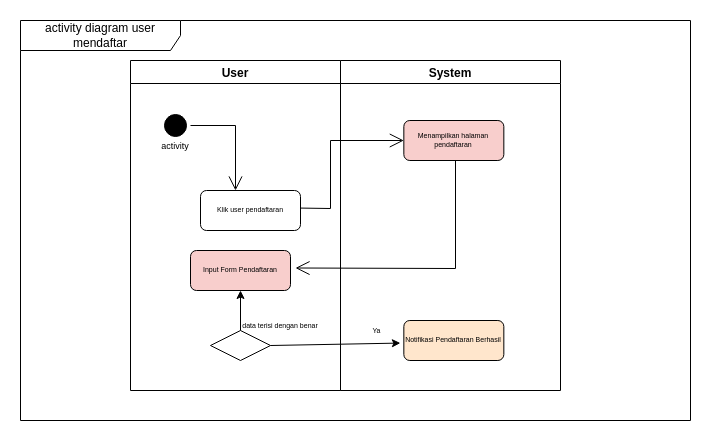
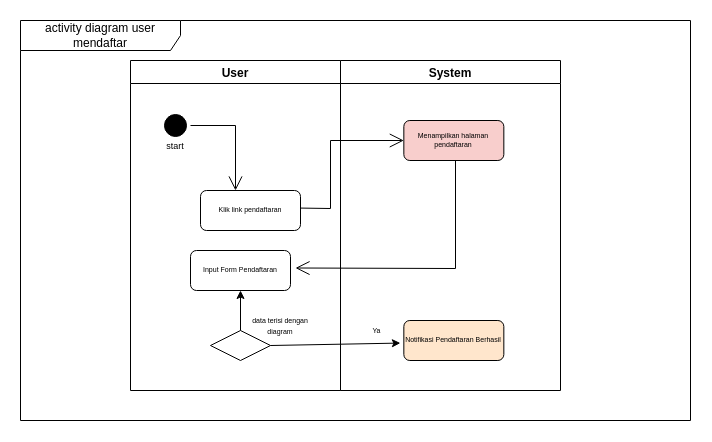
node "activity": label "activity" -> "start"
node "Klik user pendaftaran": label "Klik user pendaftaran" -> "Klik link pendaftaran"
node "Input Form Pendaftaran": fillcolor #f8cecc -> #ffffff
node "data terisi dengan benar": label "data terisi dengan benar" -> "data terisi dengan diagram"
